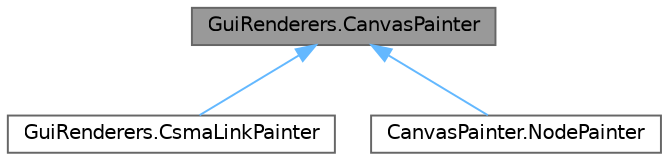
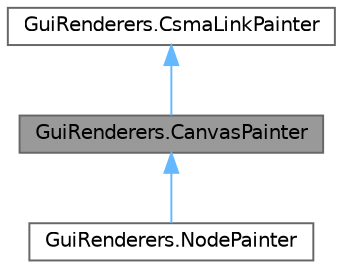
edge "GuiRenderers.CsmaLinkPainter" -> "GuiRenderers.CanvasPainter": reversed
node "CanvasPainter.NodePainter": label "CanvasPainter.NodePainter" -> "GuiRenderers.NodePainter"
